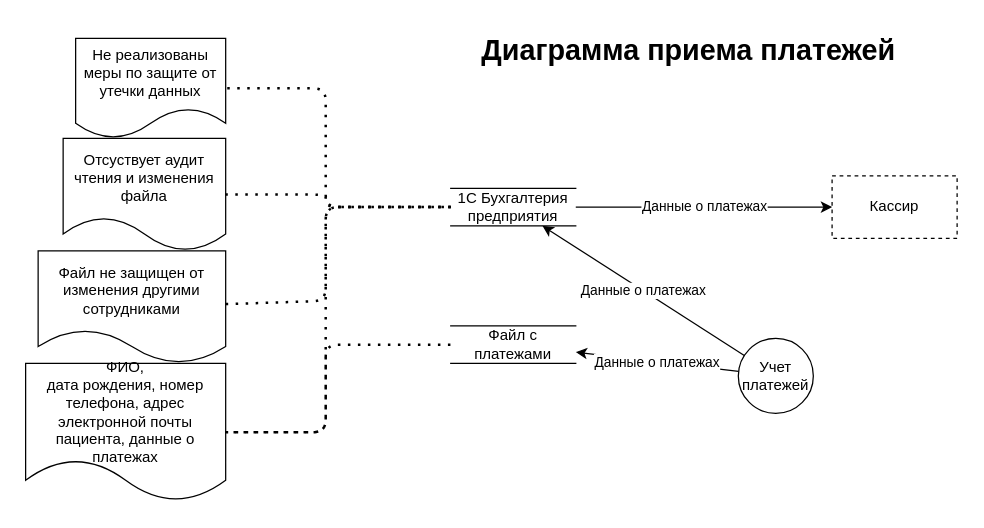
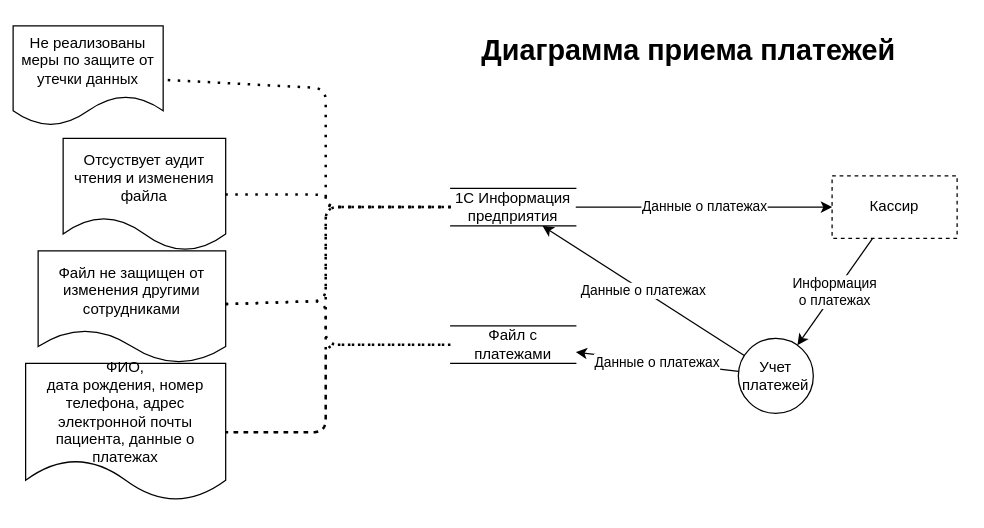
node "Не реализованы меры по защите от утечки данных": moved (151, 88) -> (88, 76)
node "1С Бухгалтерия предприятия": label "1С Бухгалтерия предприятия" -> "1С Информация предприятия"
edge "Кассир" -> "Учет платежей": added, label "Информация о платежах"
edge "Файл не защищен от изменения другими сотрудниками" -- "Файл с платежами": added
